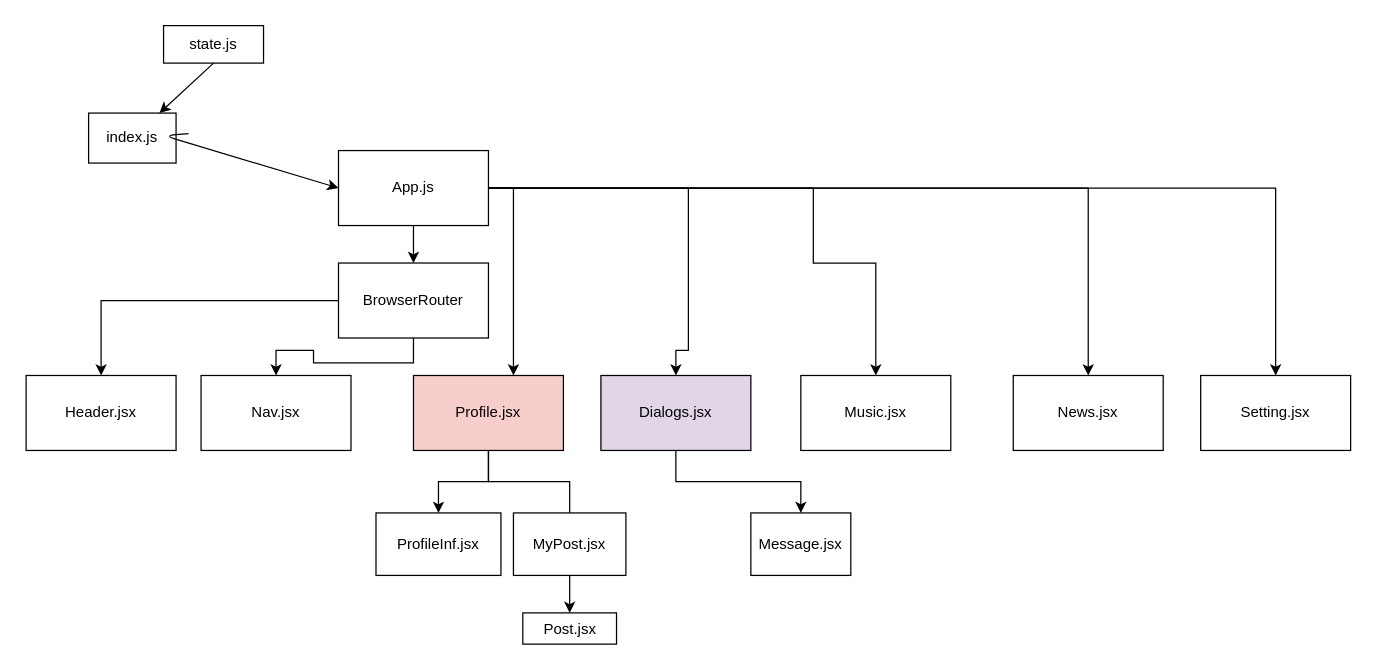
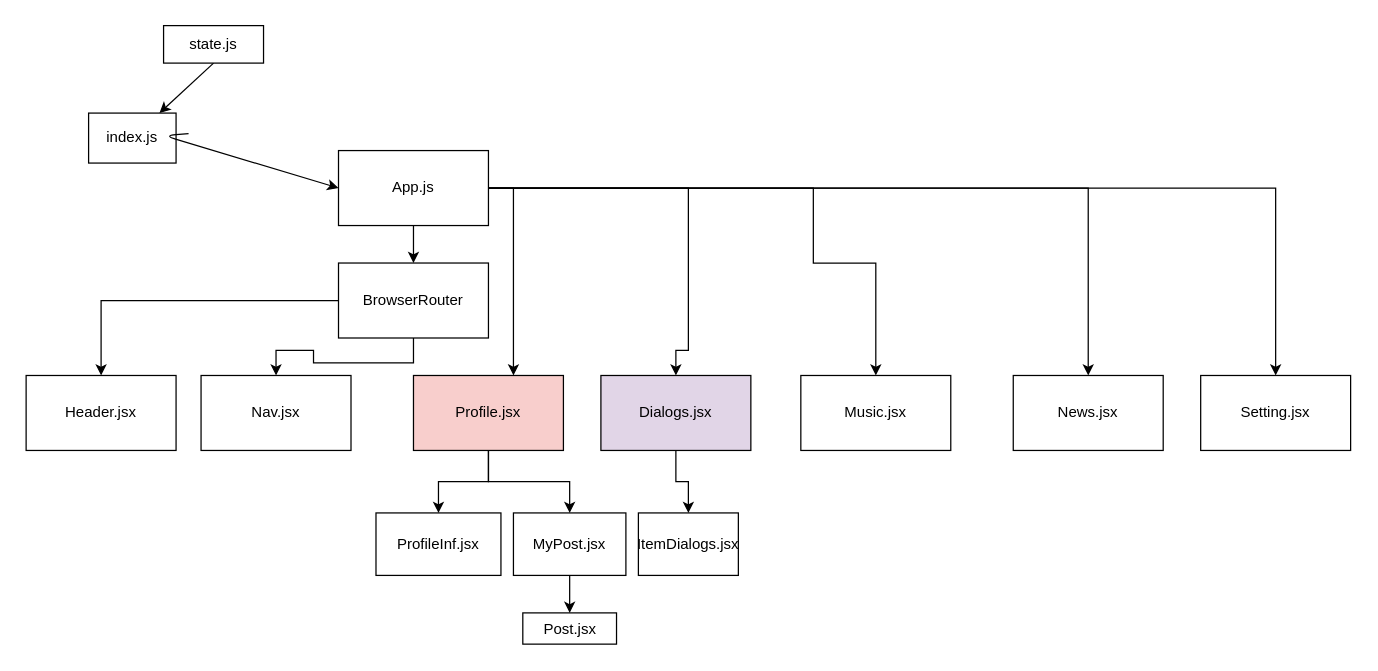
edge "Dialogs.jsx" -> "Message.jsx": removed
edge "Dialogs.jsx" -> "ItemDialogs.jsx": added
edge "Profile.jsx" -- "MyPost.jsx": arrowhead none -> classic
node "ItemDialogs.jsx": added
node "Message.jsx": removed
